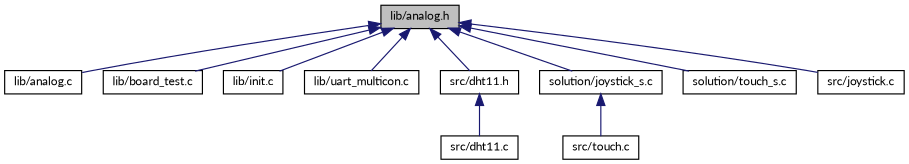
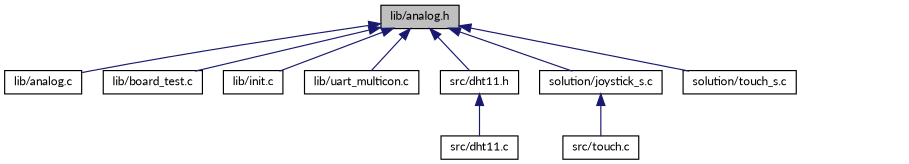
node "src/joystick.c": removed
